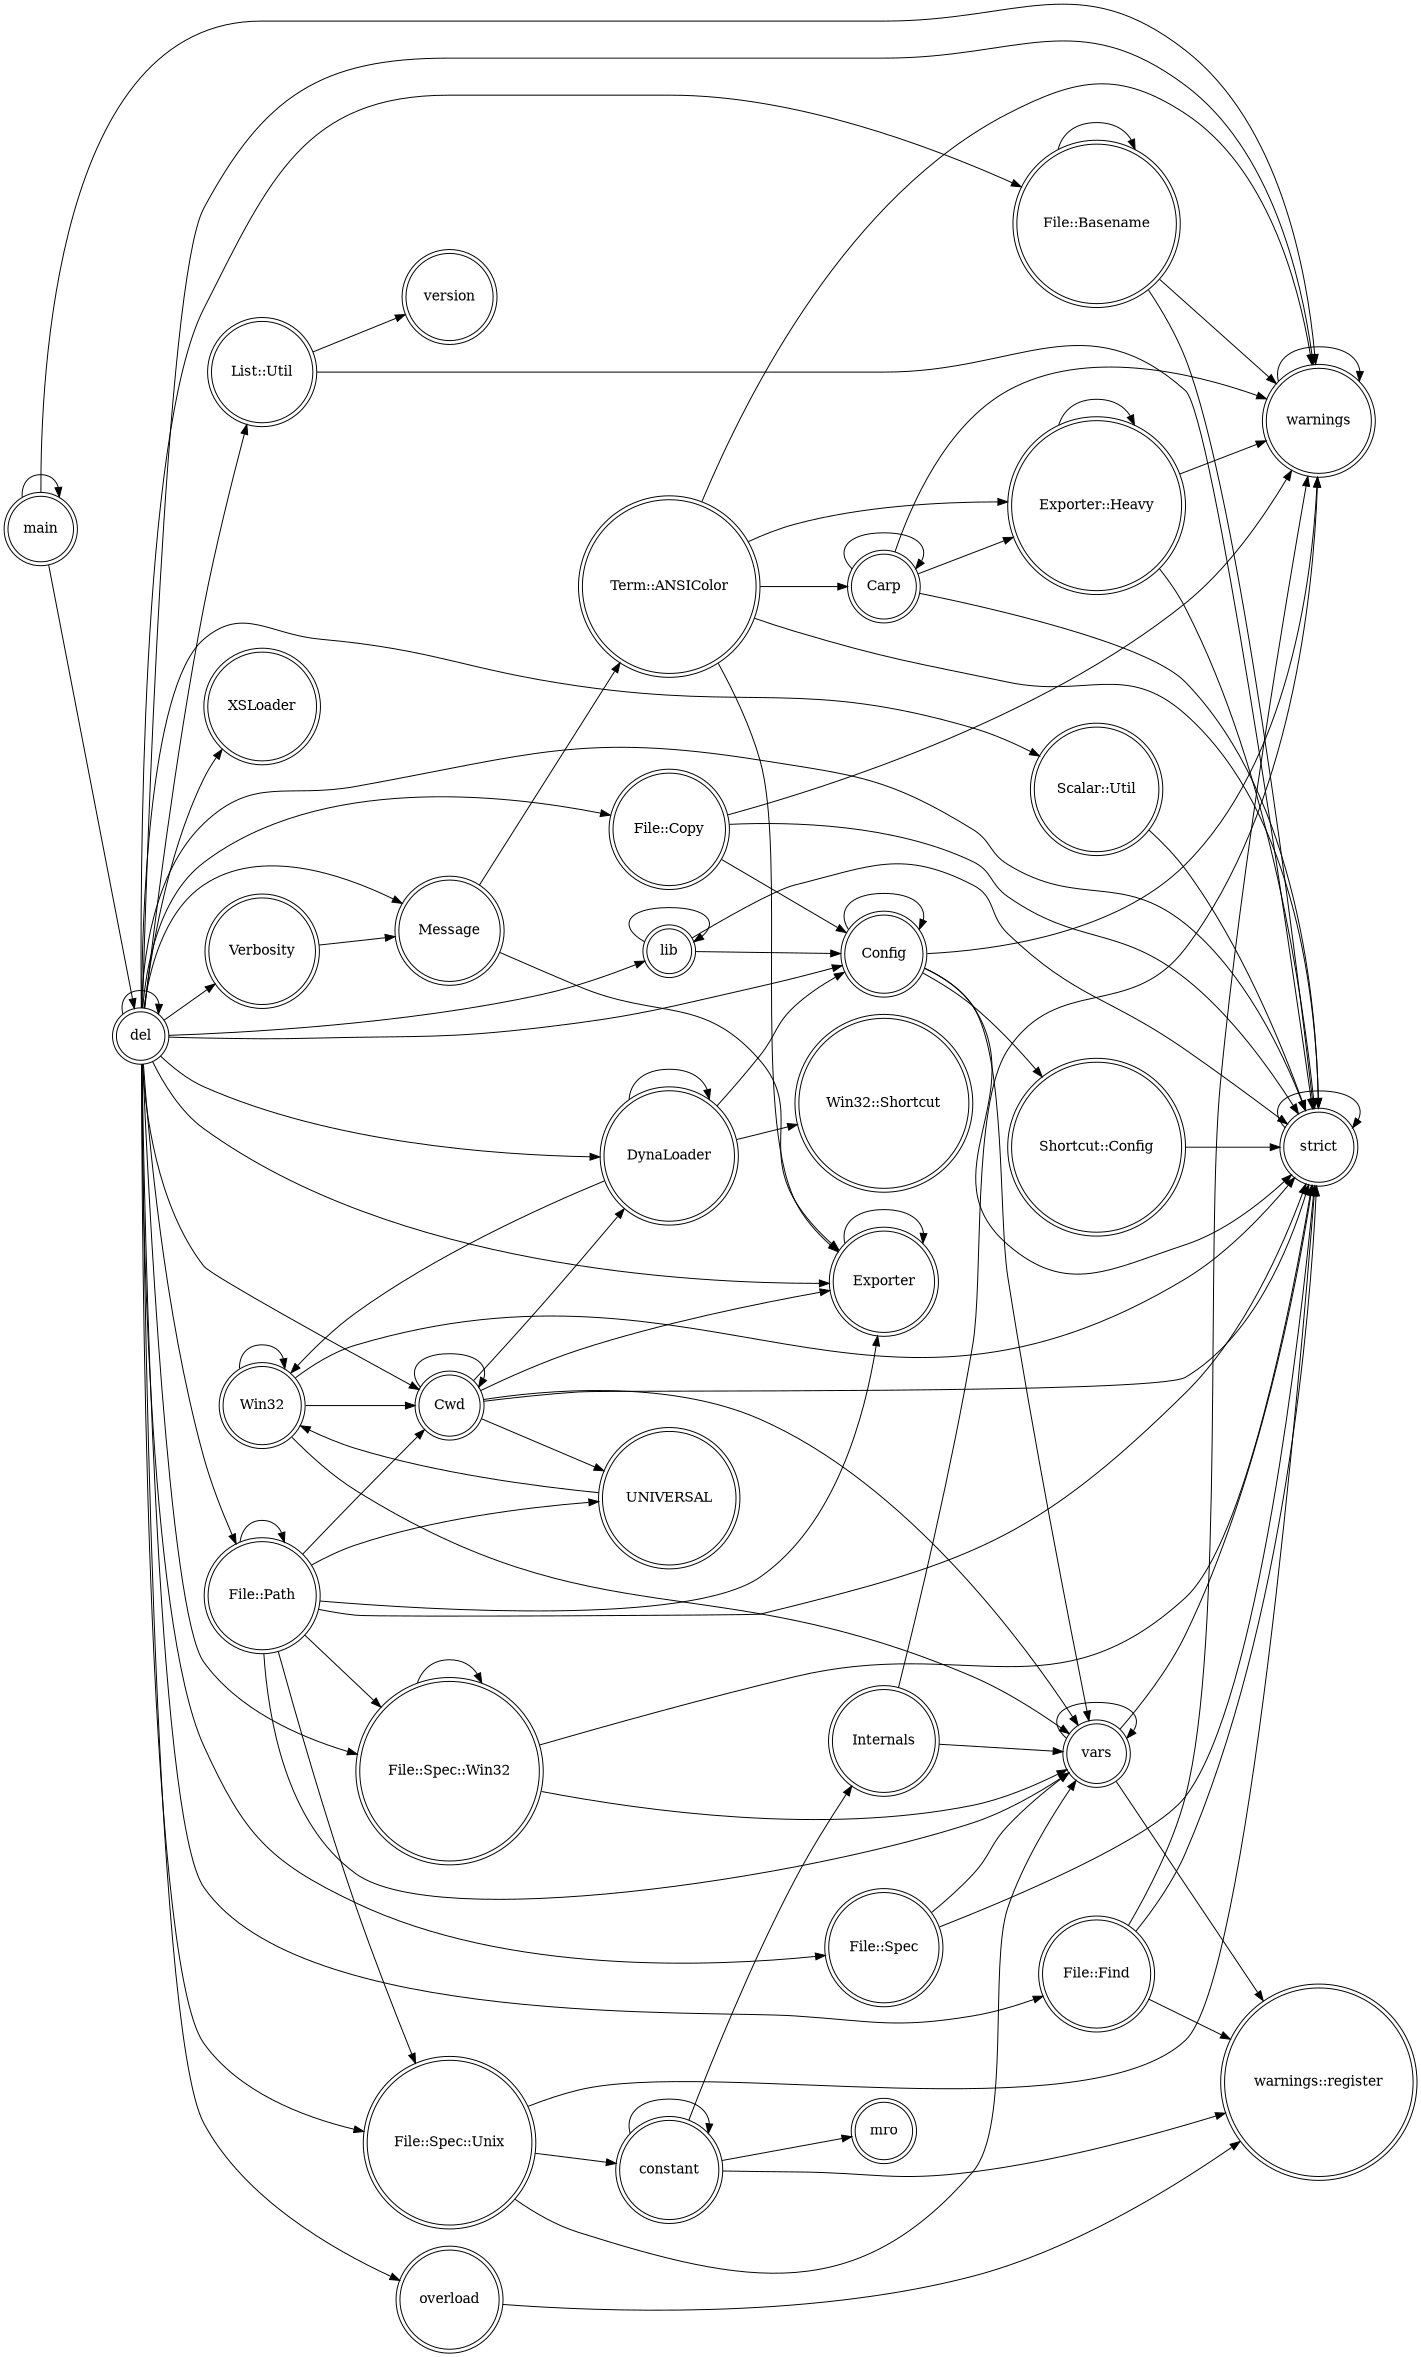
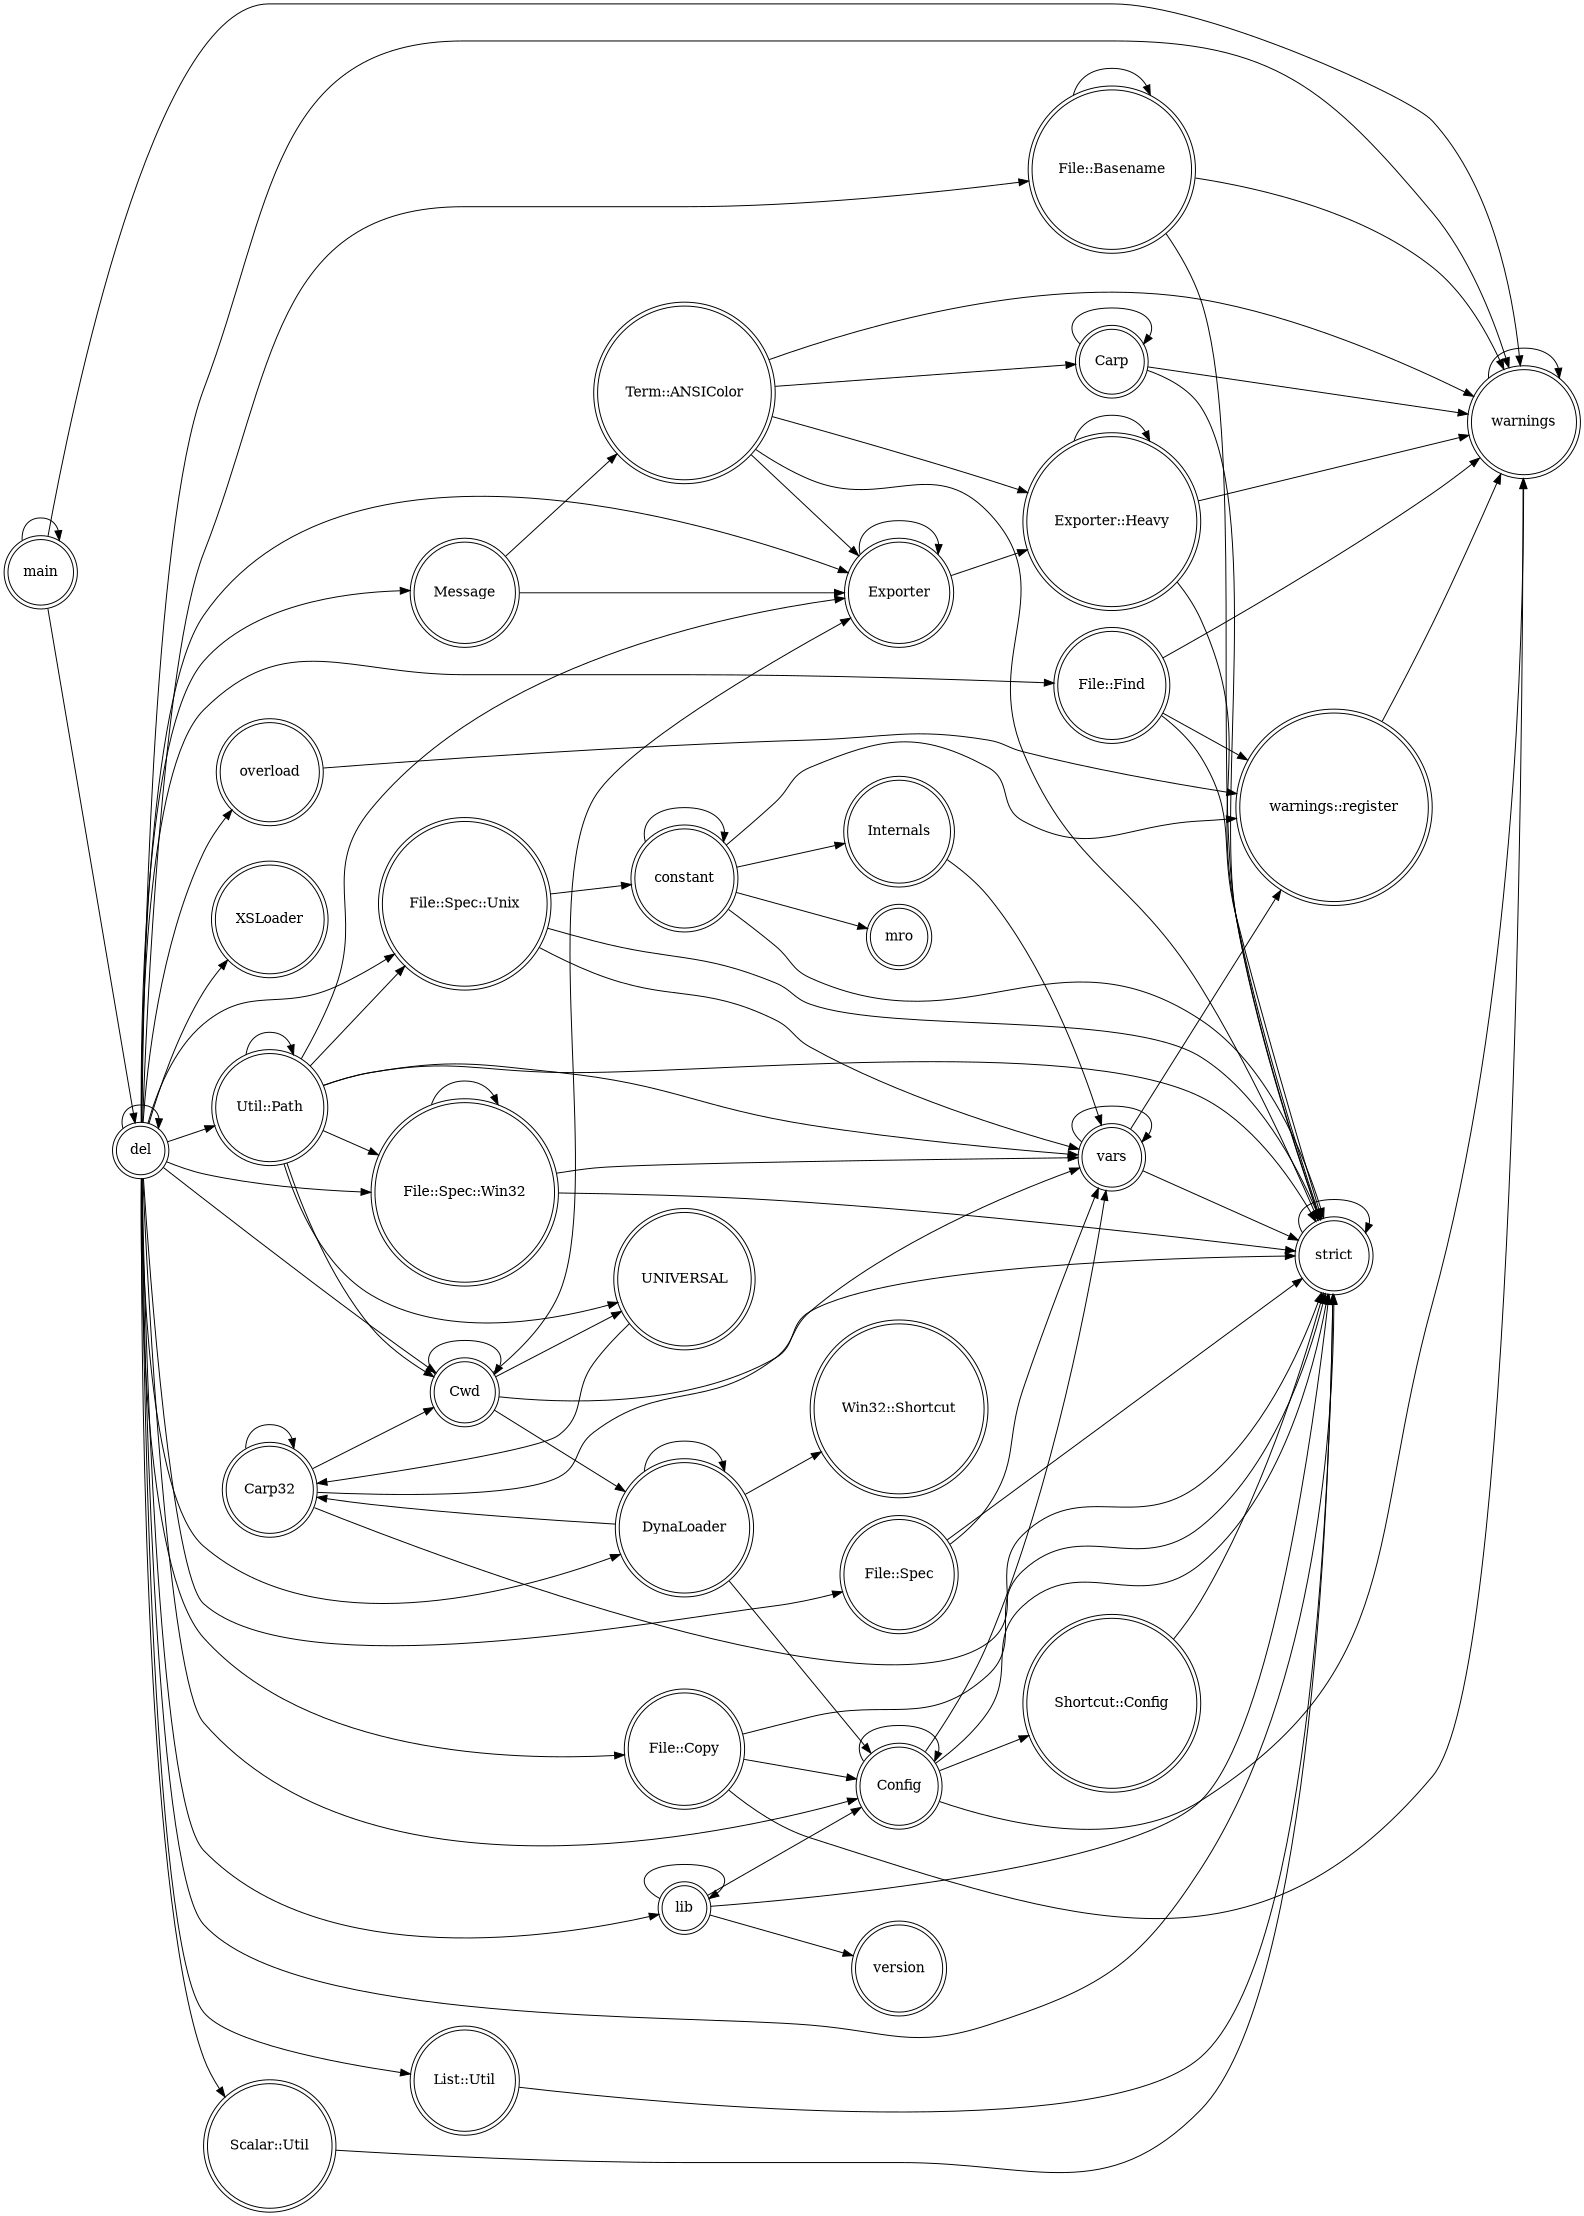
edge "List::Util" -> "version": now "lib" -> "version"
edge "Carp" -> "Exporter::Heavy": now "Exporter" -> "Exporter::Heavy"
node "Verbosity": removed
edge "constant" -> "strict": added
edge "Internals" -> "warnings": now "warnings::register" -> "warnings"
node "Win32": label "Win32" -> "Carp32"
edge "Cwd" -> "vars": removed
node "File::Path": label "File::Path" -> "Util::Path"
